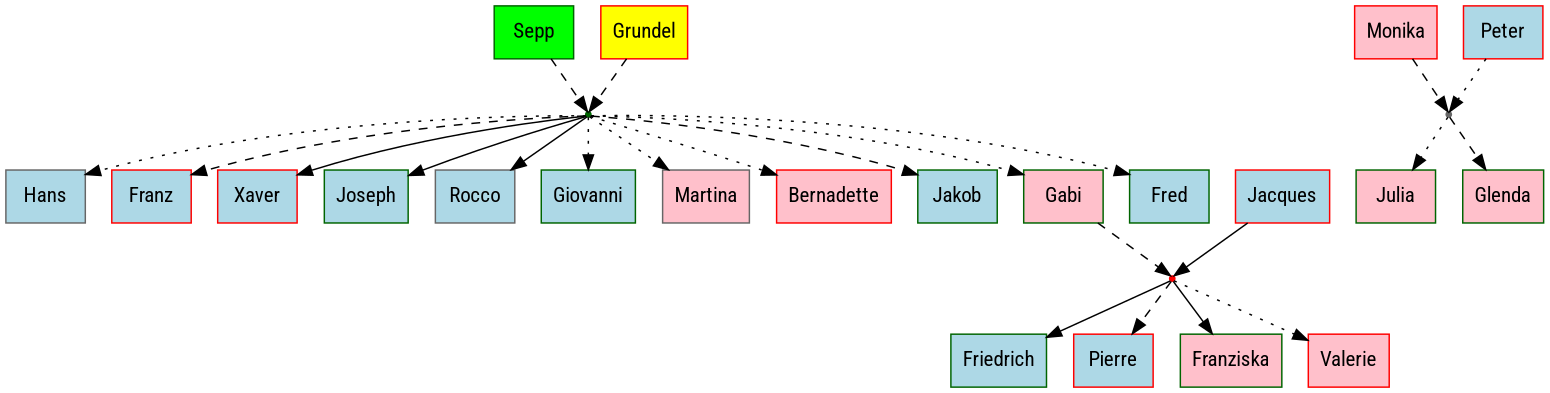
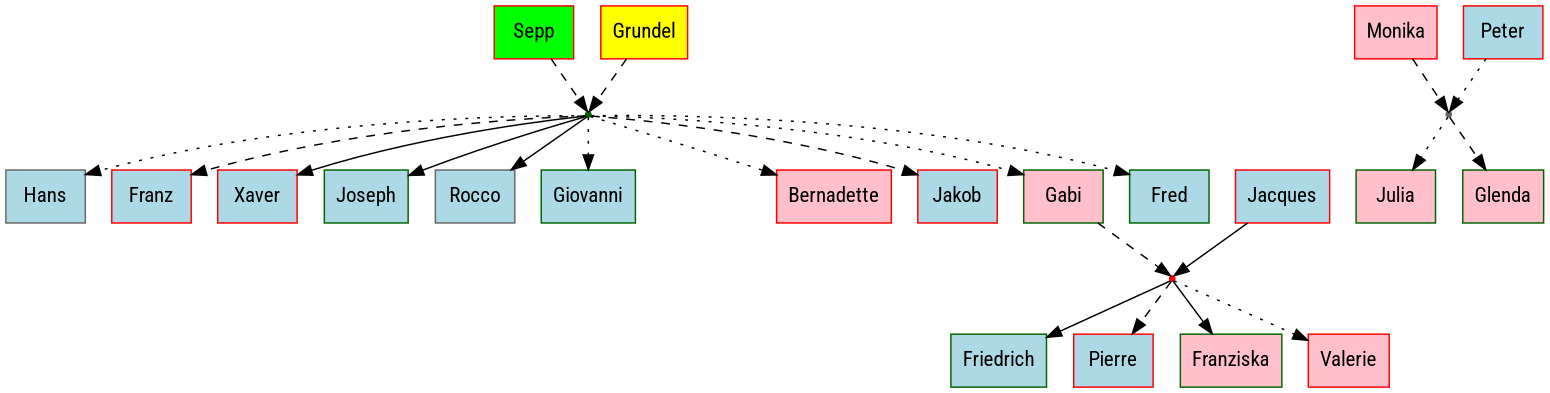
node "Sepp": color darkgreen -> red
node "Martina": removed
node "Jakob": color darkgreen -> red
